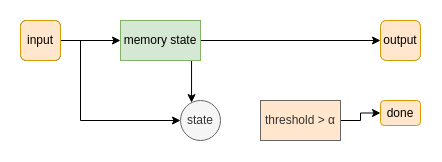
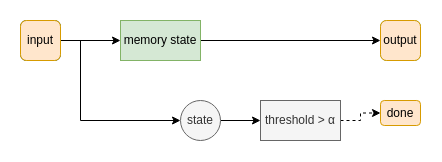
edge "memory state" -> "state": removed
edge "state" -> "threshold > α": added
node "threshold > α": fillcolor #ffe6cc -> #f5f5f5
edge "threshold > α" -> "done": style solid -> dashed
